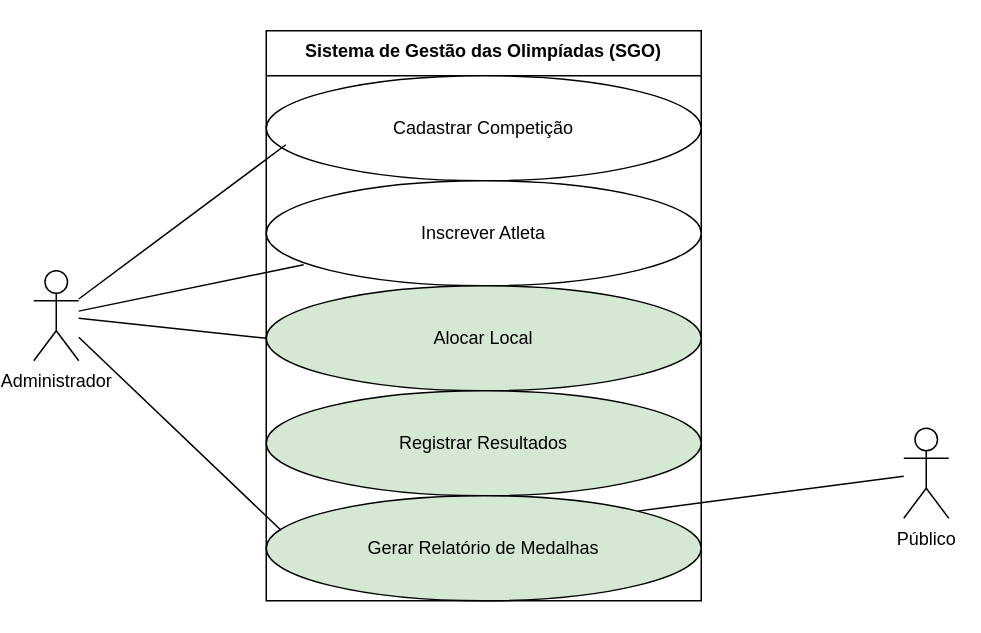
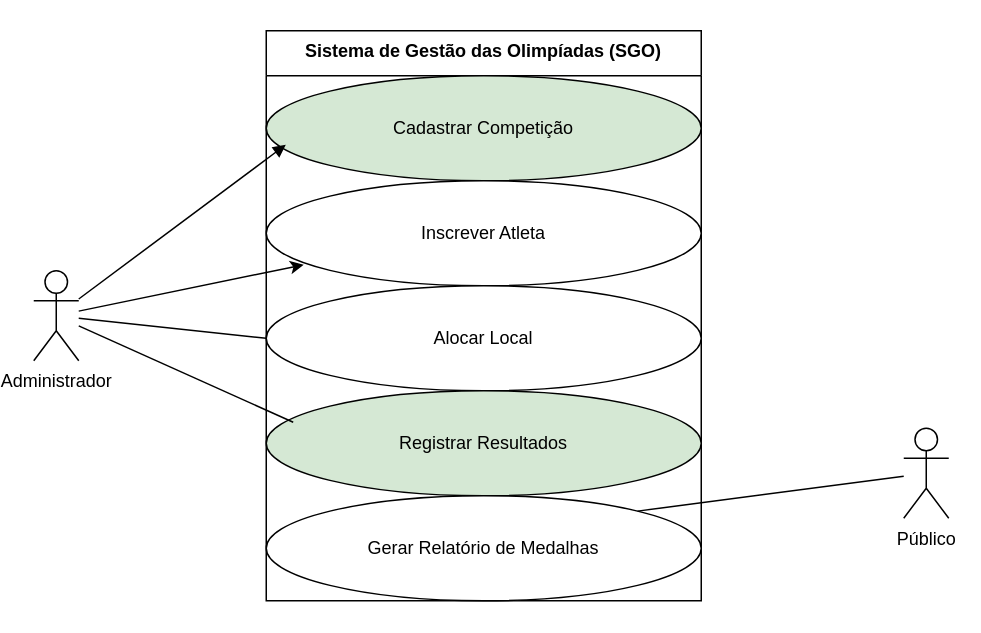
node "Cadastrar Competição": fillcolor #ffffff -> #d5e8d4
edge "Cadastrar Competição" -- "Administrador": arrowhead none -> block
edge "Inscrever Atleta" -- "Administrador": arrowhead none -> classic
node "Alocar Local": fillcolor #d5e8d4 -> #ffffff
edge "Administrador" -- "Registrar Resultados": added
edge "Administrador" -- "Gerar Relatório de Medalhas": removed
node "Gerar Relatório de Medalhas": fillcolor #d5e8d4 -> #ffffff
